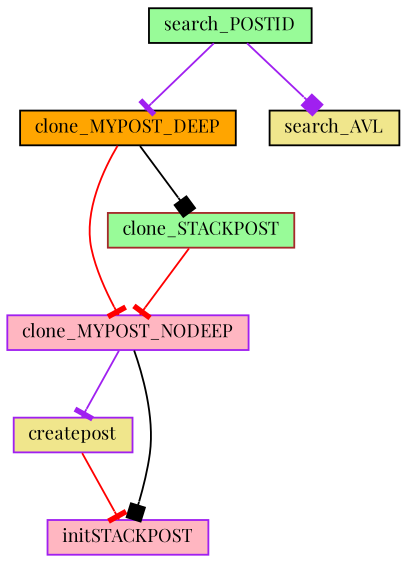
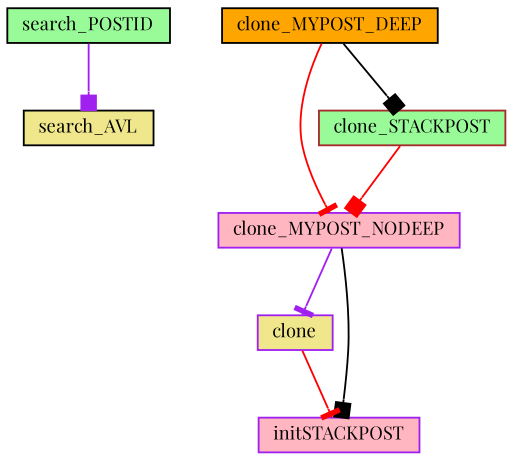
edge "search_POSTID" -> "clone_MYPOST_DEEP": removed
edge "clone_STACKPOST" -> "clone_MYPOST_NODEEP": arrowhead tee -> box
node "createpost": label "createpost" -> "clone"
